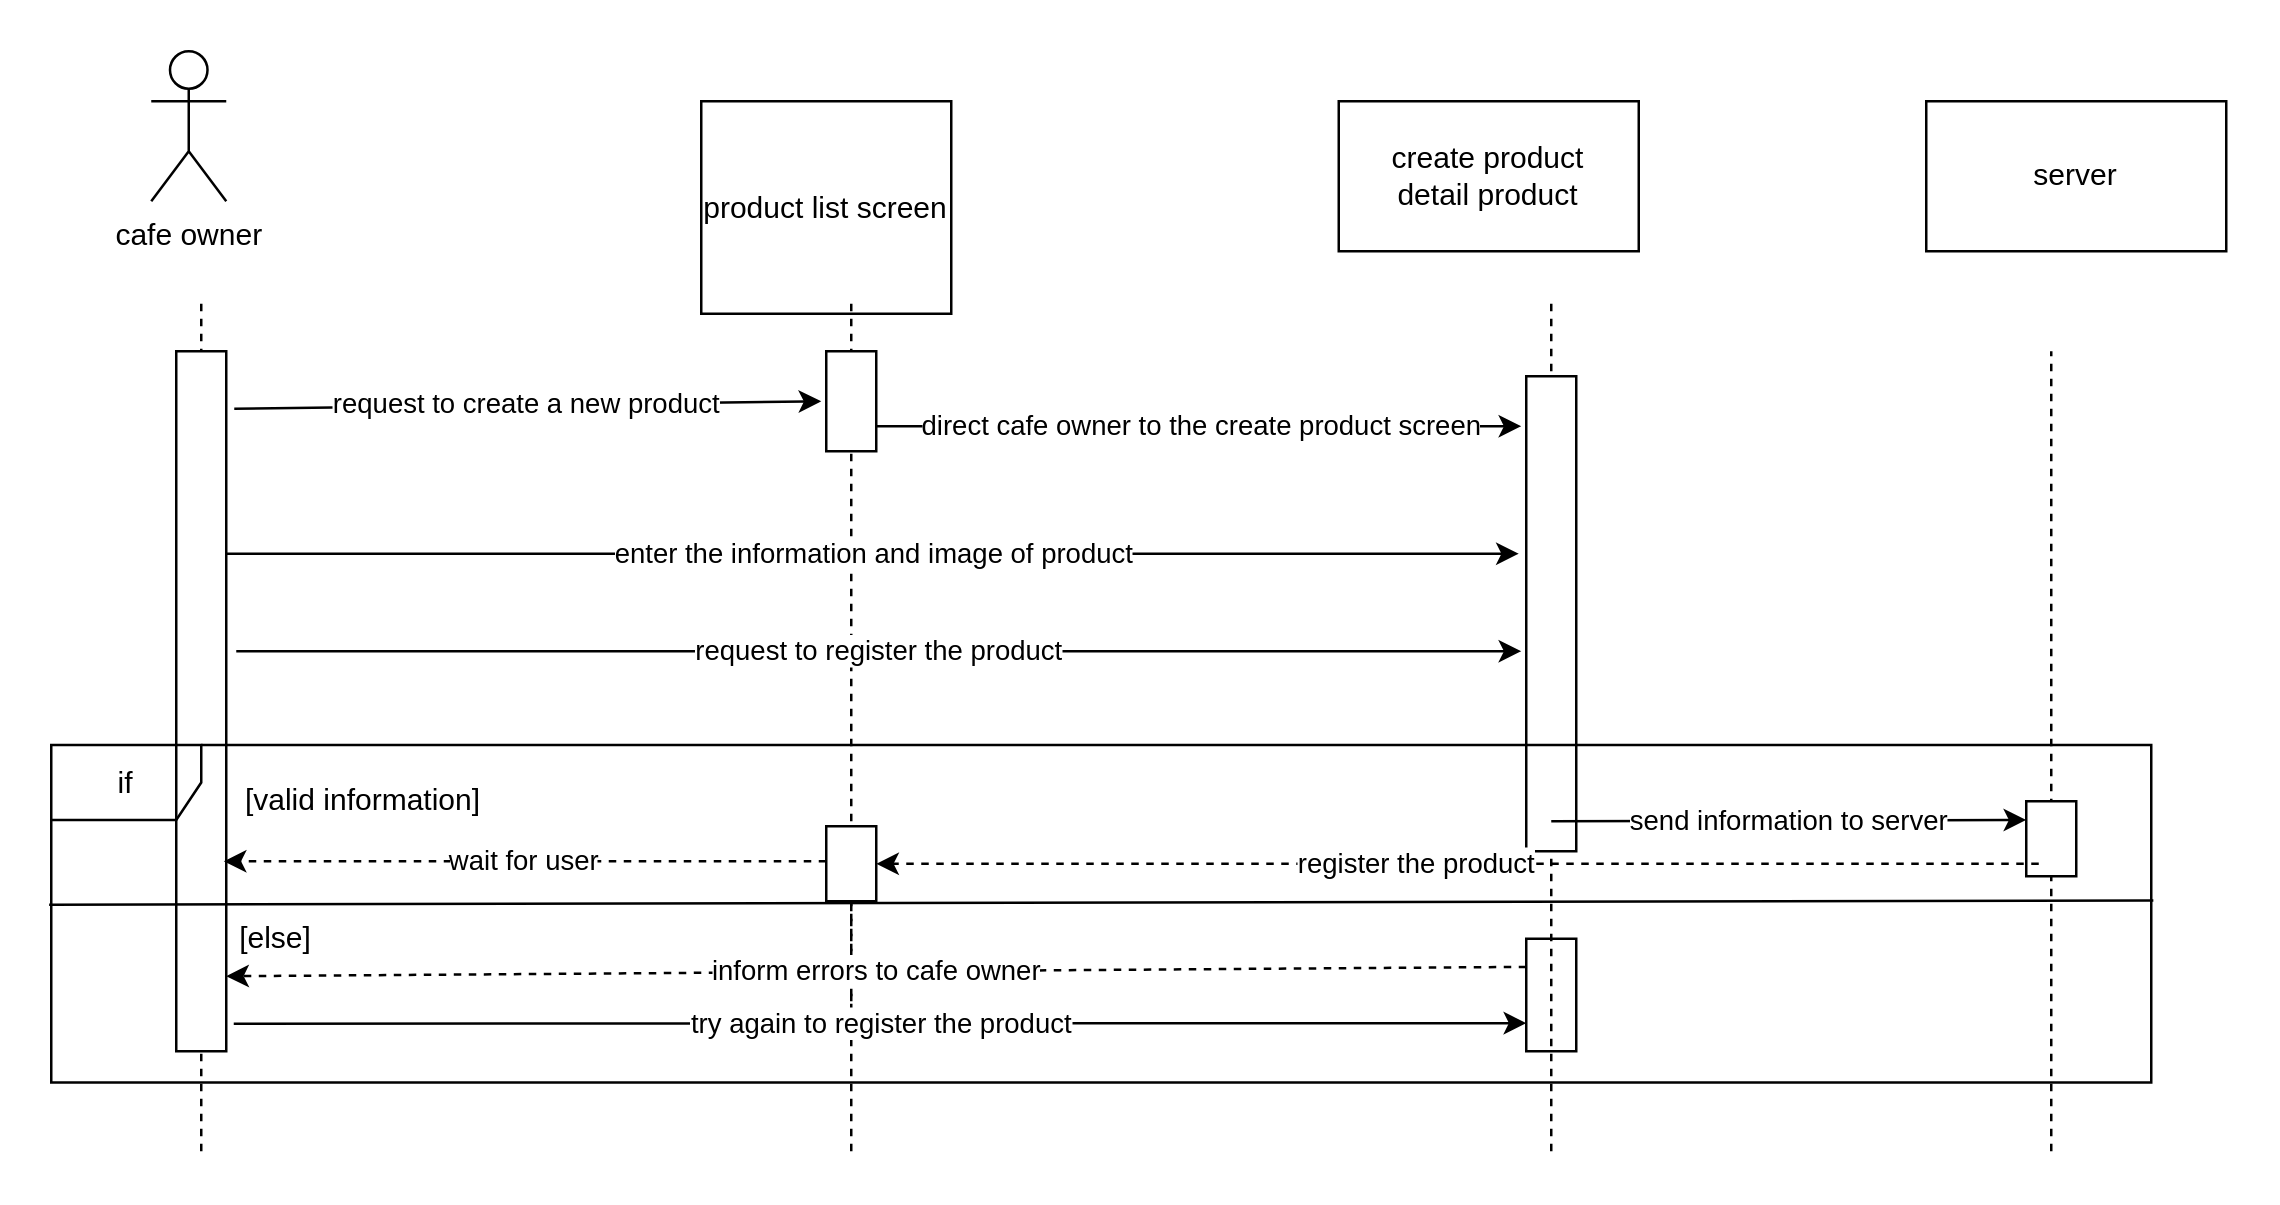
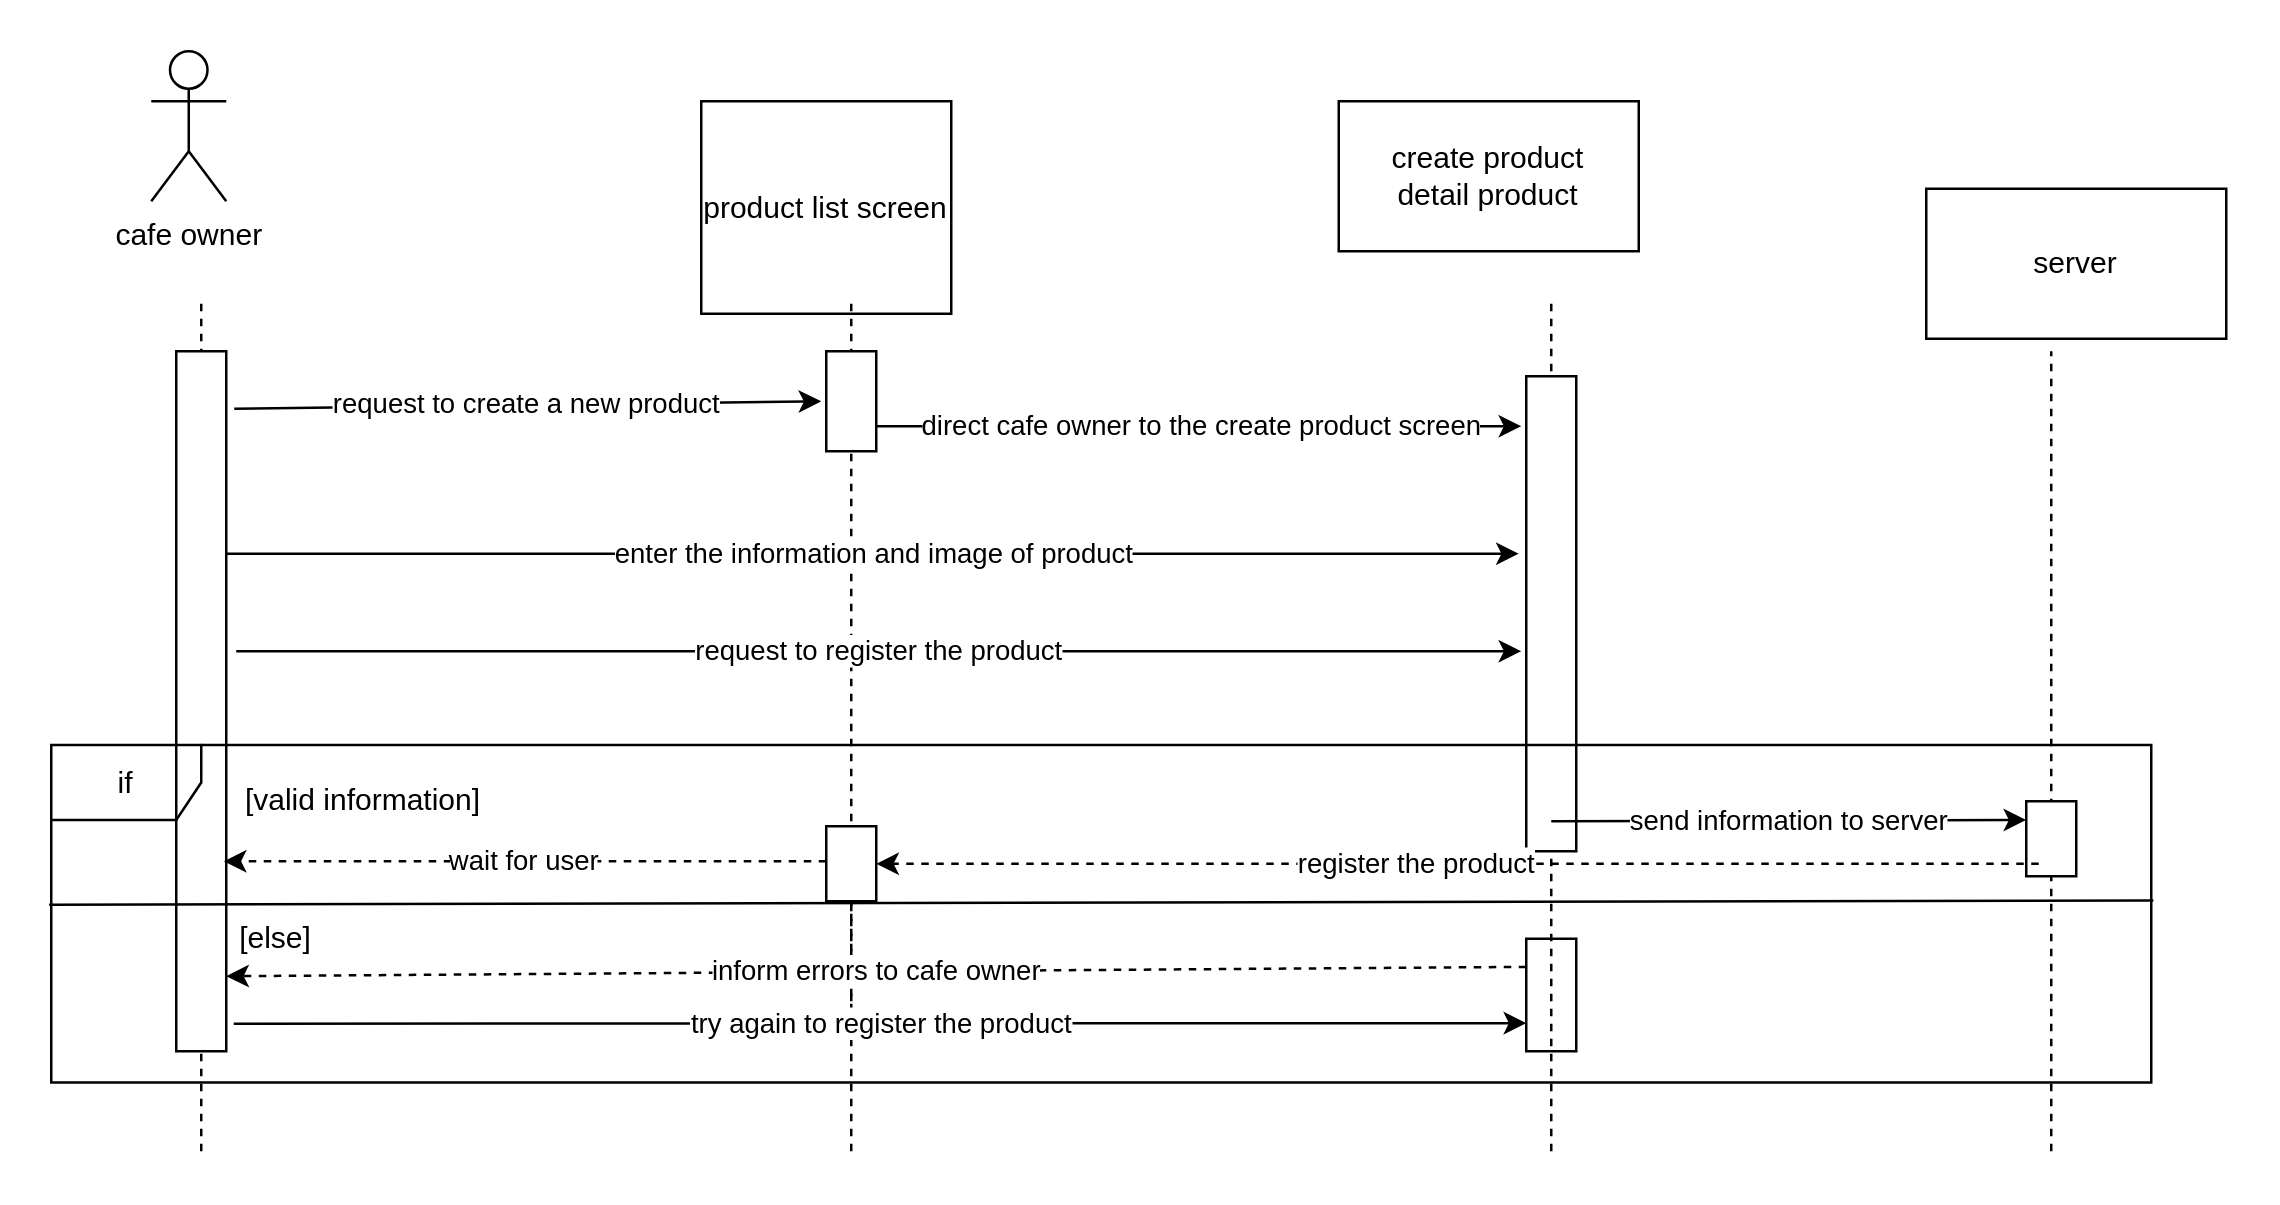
node "server": moved (2076, 176) -> (2076, 264)
